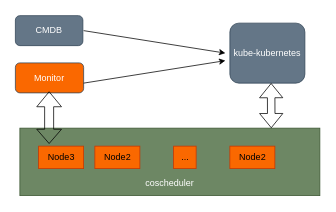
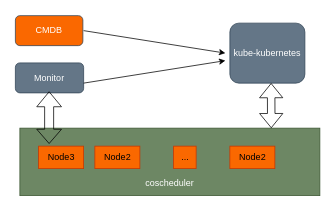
node "CMDB": fillcolor #647687 -> #fa6800
node "Monitor": fillcolor #fa6800 -> #647687
